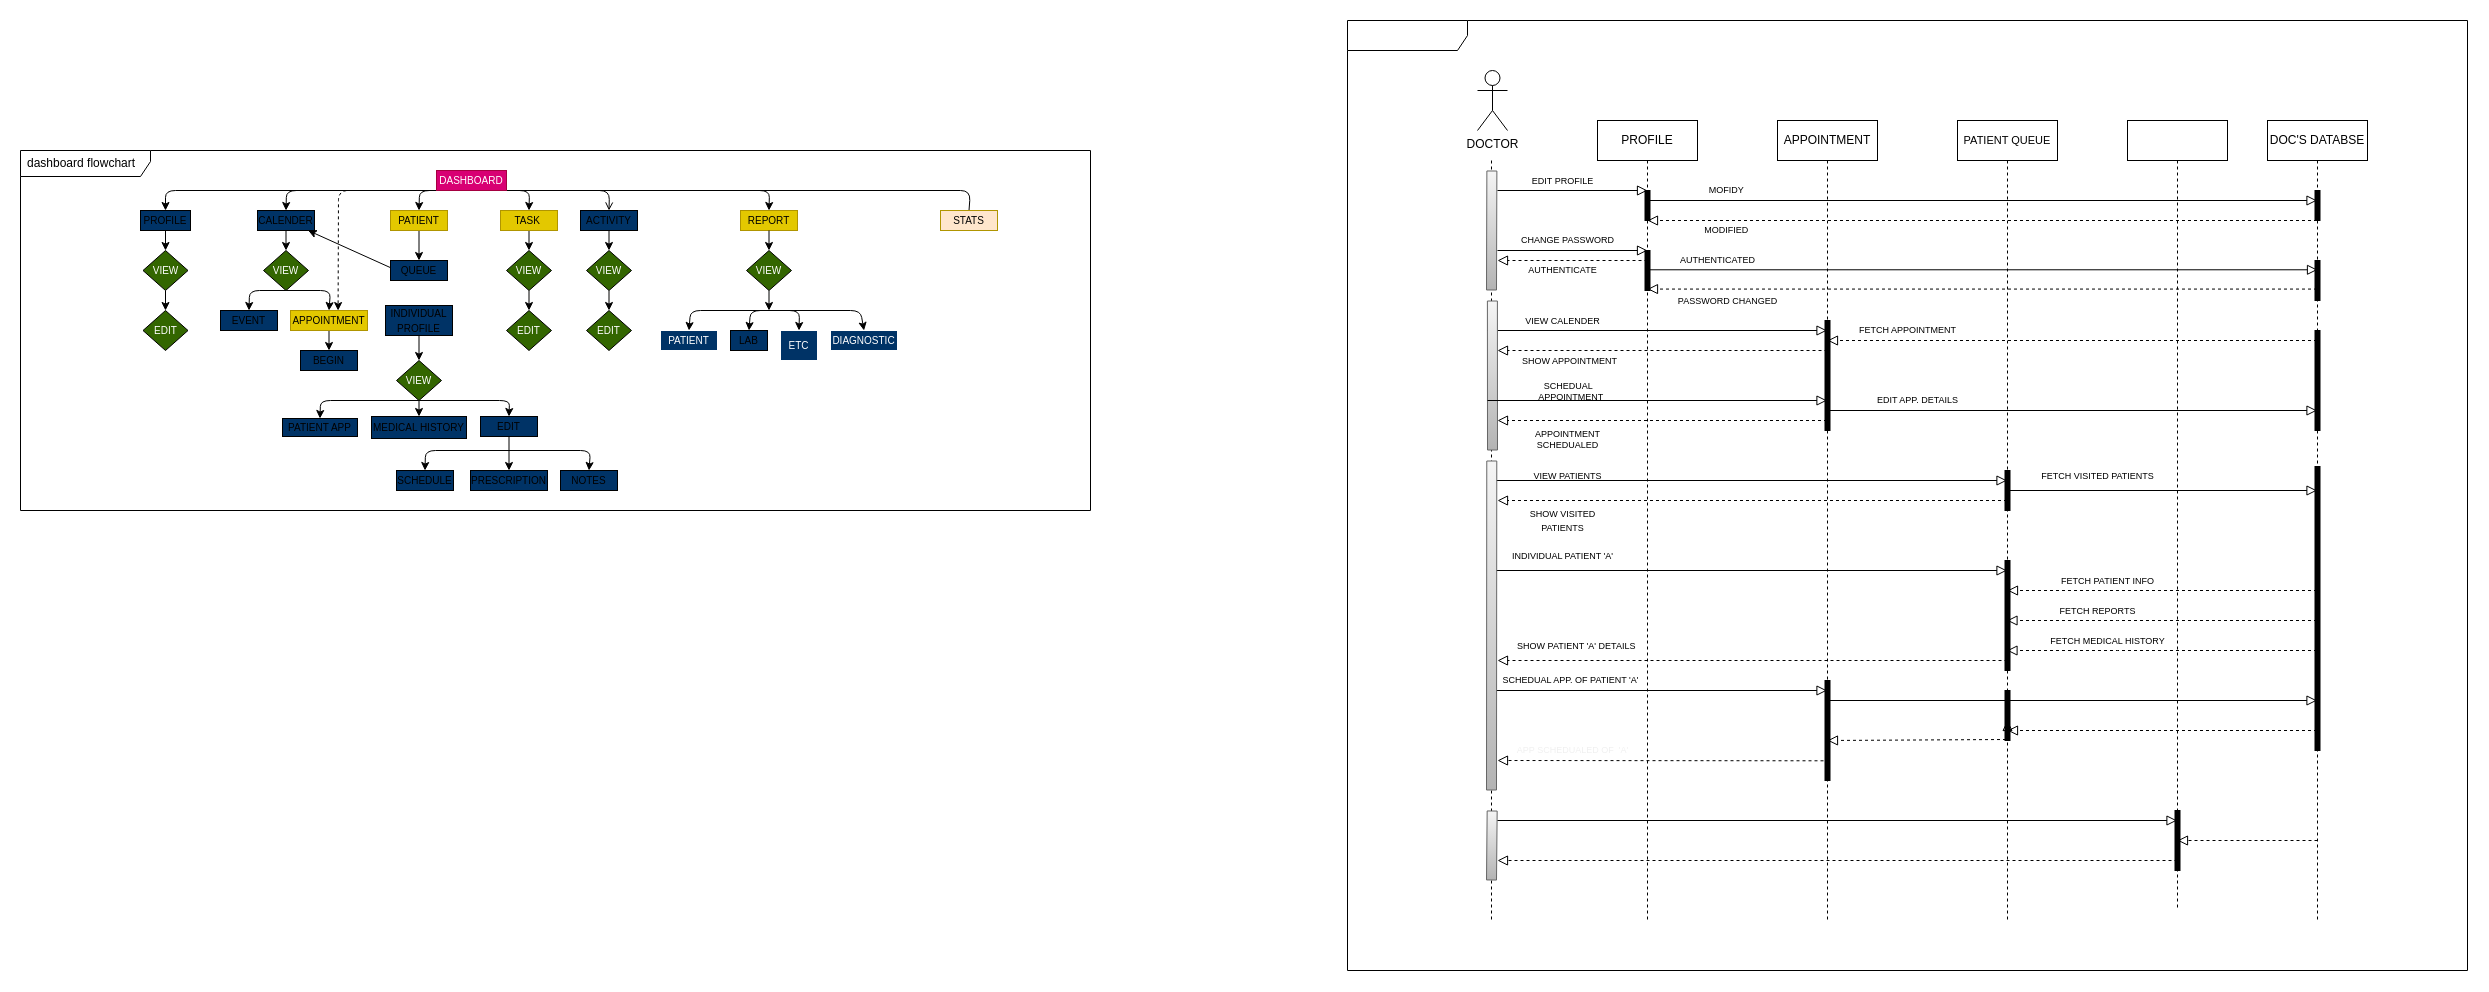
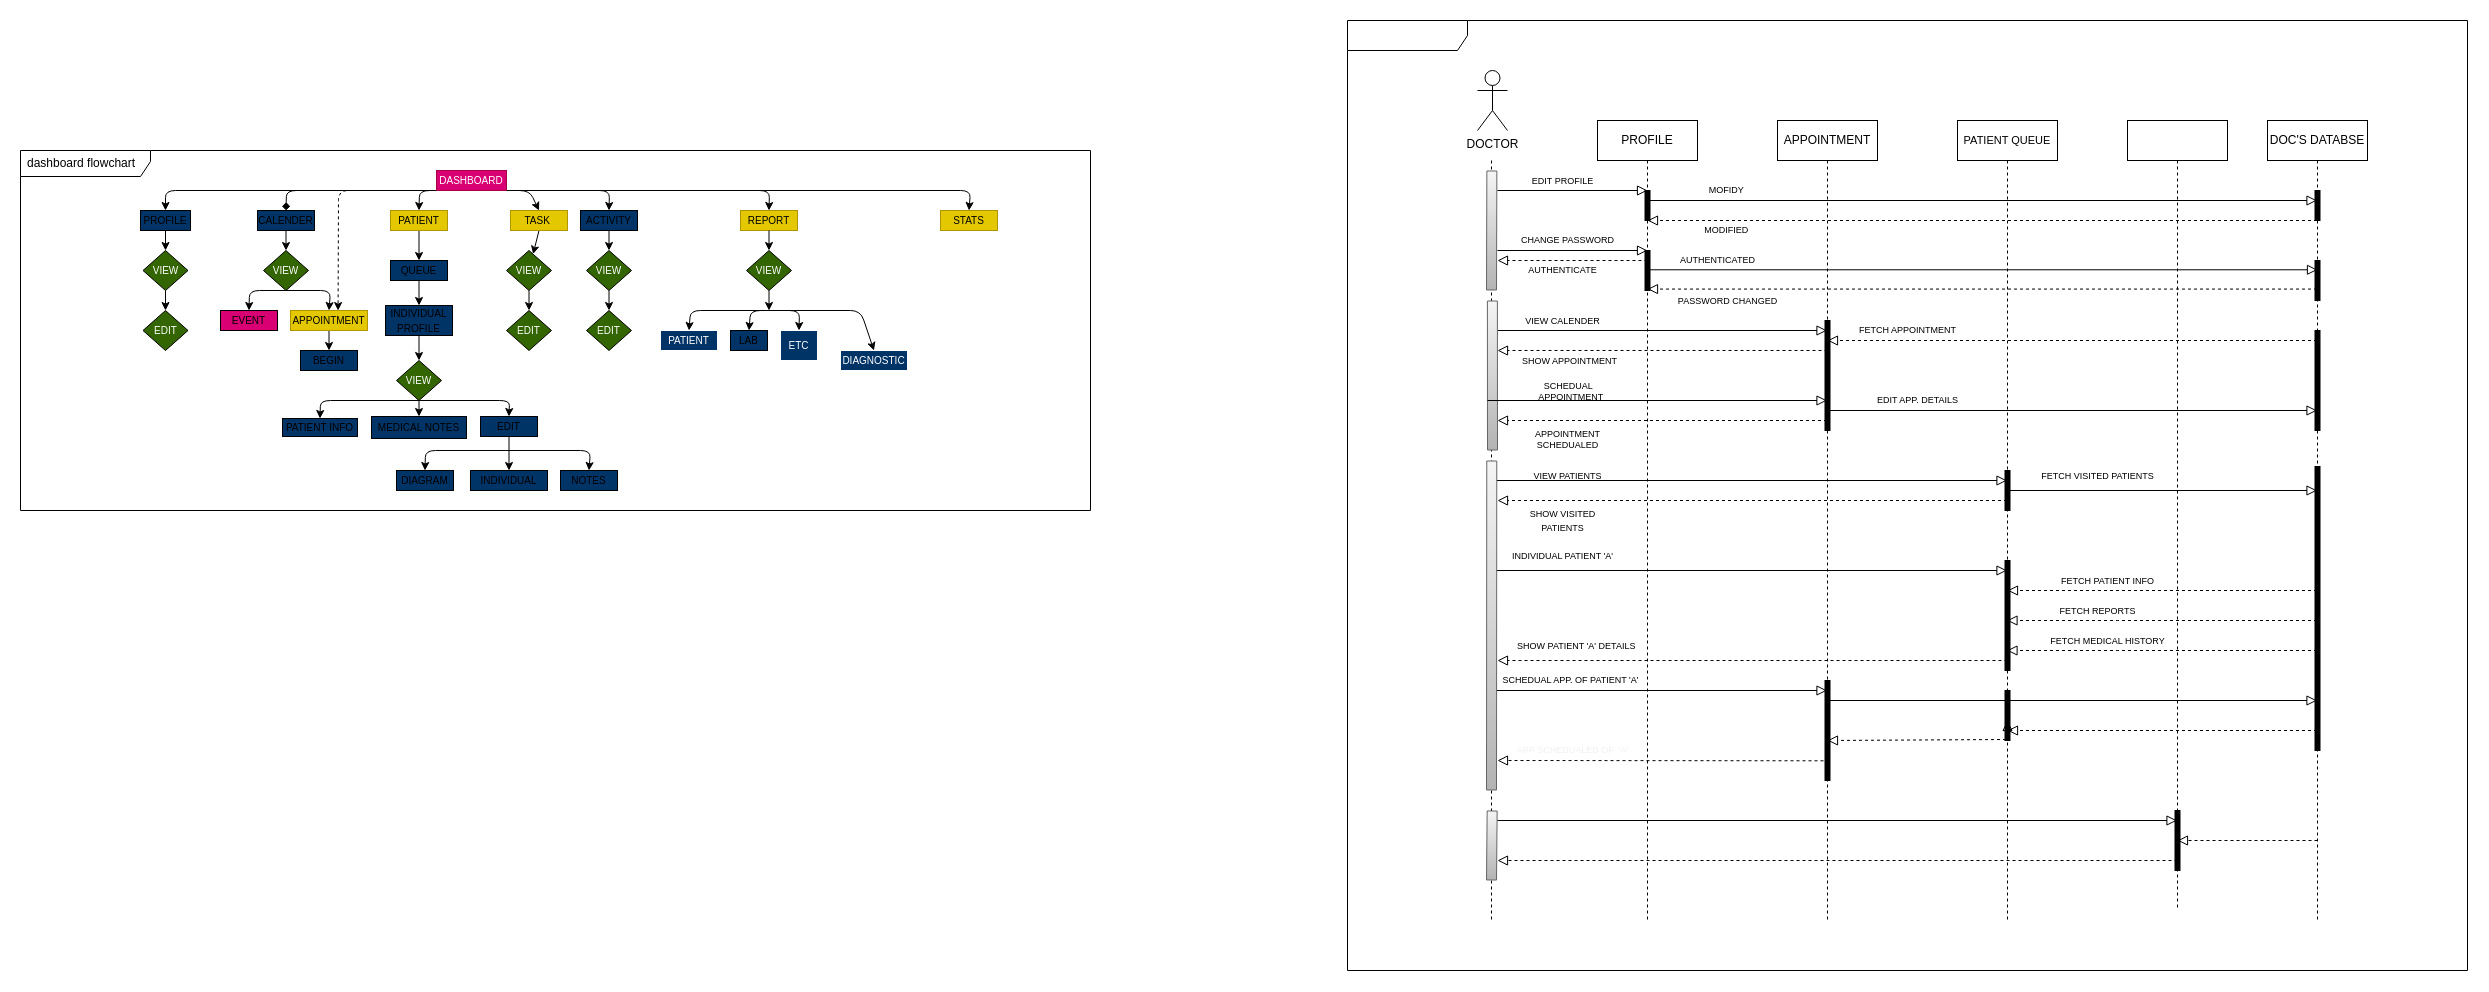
edge "DASHBOARD" -- "STATS": arrowhead none -> classic
edge "DASHBOARD" -> "CALENDER": arrowhead classic -> diamond
edge "DASHBOARD" -> "ACTIVITY": arrowhead open -> classic
node "TASK": moved (529, 221) -> (539, 221)
node "STATS": fillcolor #ffe6cc -> #e3c800
edge "QUEUE" -> "CALENDER": now "QUEUE" -> "INDIVIDUAL PROFILE"
node "EVENT": fillcolor #003366 -> #d80073
node "DIAGNOSTIC": moved (864, 341) -> (874, 361)
node "PATIENT APP": label "PATIENT APP" -> "PATIENT INFO"
node "MEDICAL HISTORY": label "MEDICAL HISTORY" -> "MEDICAL NOTES"
node "SCHEDULE": label "SCHEDULE" -> "DIAGRAM"
node "PRESCRIPTION": label "PRESCRIPTION" -> "INDIVIDUAL"
